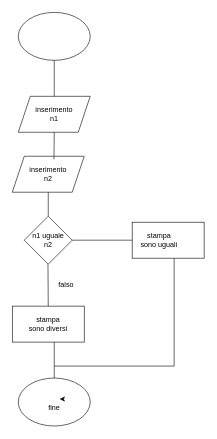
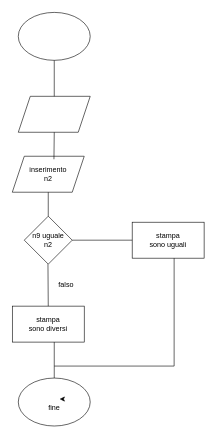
node "inserimento n1": removed
node "n1 uguale n2": label "n1 uguale n2" -> "n9 uguale n2"
node "stampa sono uguali": moved (159, 240) -> (168, 240)
